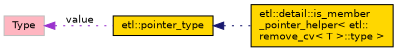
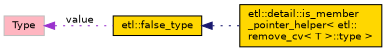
node "etl::pointer_type": label "etl::pointer_type" -> "etl::false_type"
